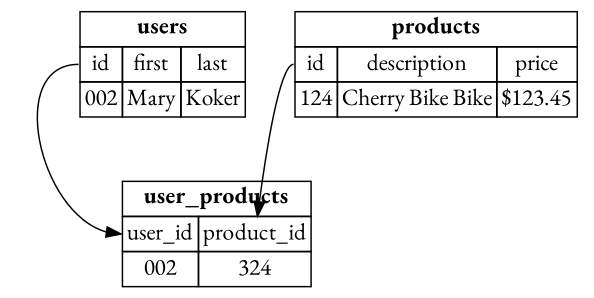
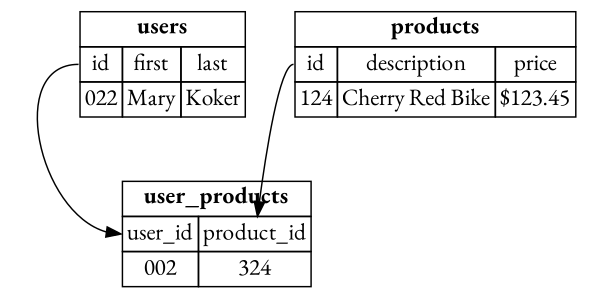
node "users": text "002" -> "022"
node "products": text "Cherry Bike Bike" -> "Cherry Red Bike"
